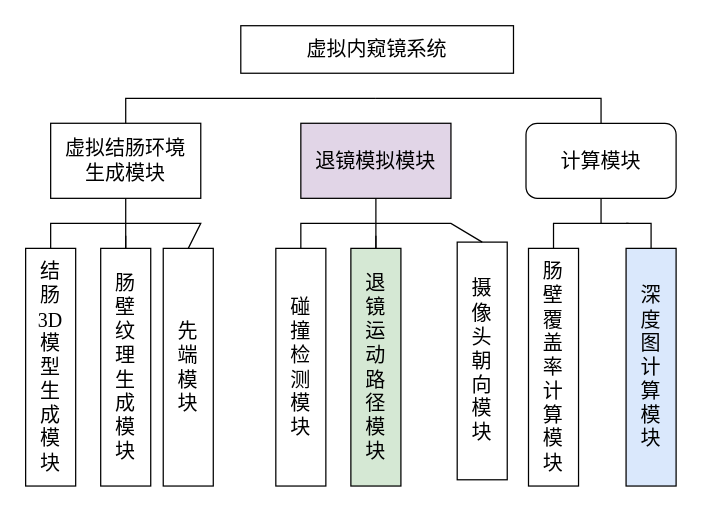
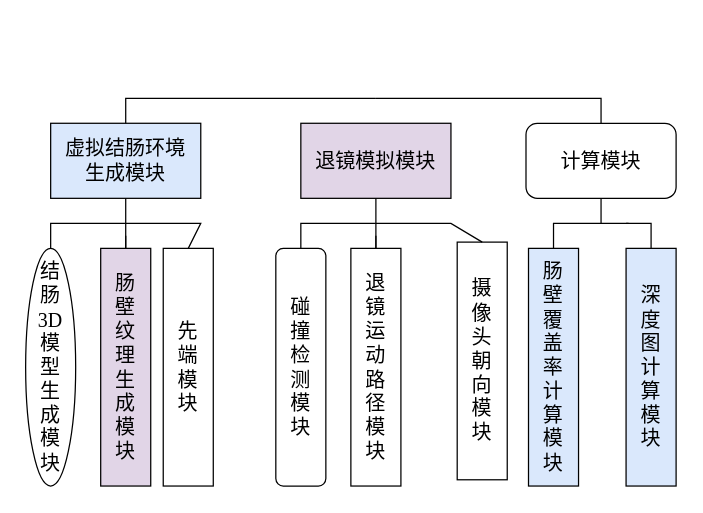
node "虚拟内窥镜系统": removed
node "虚拟结肠环境 生成模块": fillcolor #ffffff -> #dae8fc
node "结 肠 3D 模 型 生 成 模 块": shape rectangle -> ellipse
node "肠 壁 纹 理 生 成 模 块": fillcolor #ffffff -> #e1d5e7
node "碰 撞 检 测 模 块": shape rectangle -> rounded rectangle
node "退 镜 运 动 路 径 模 块": fillcolor #d5e8d4 -> #ffffff
node "肠 壁 覆 盖 率 计 算 模 块": fillcolor #ffffff -> #dae8fc
